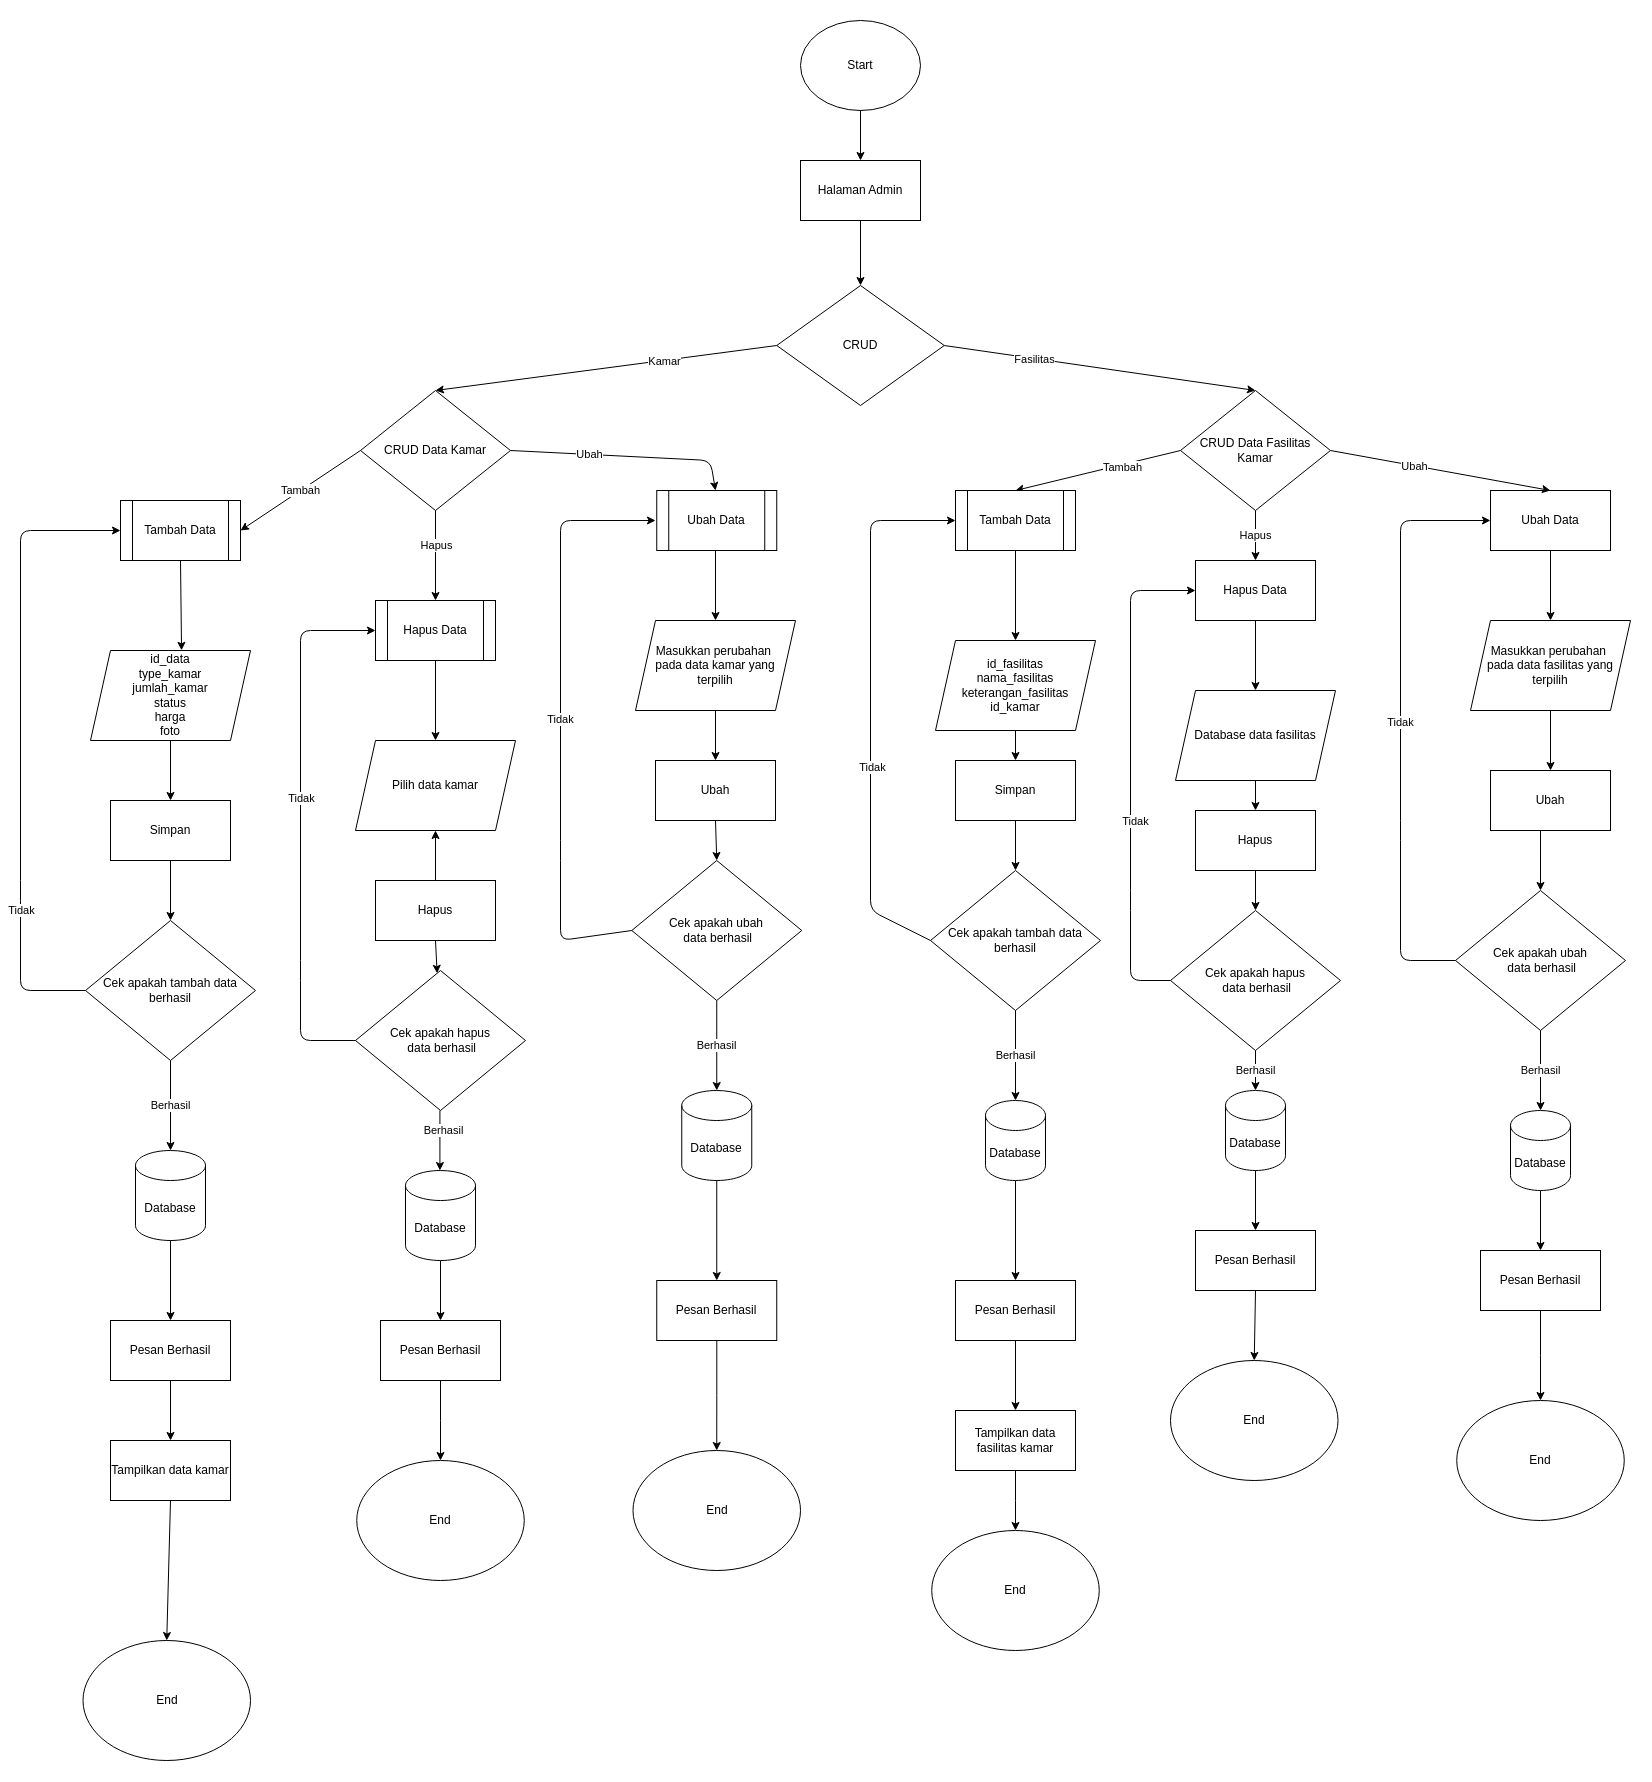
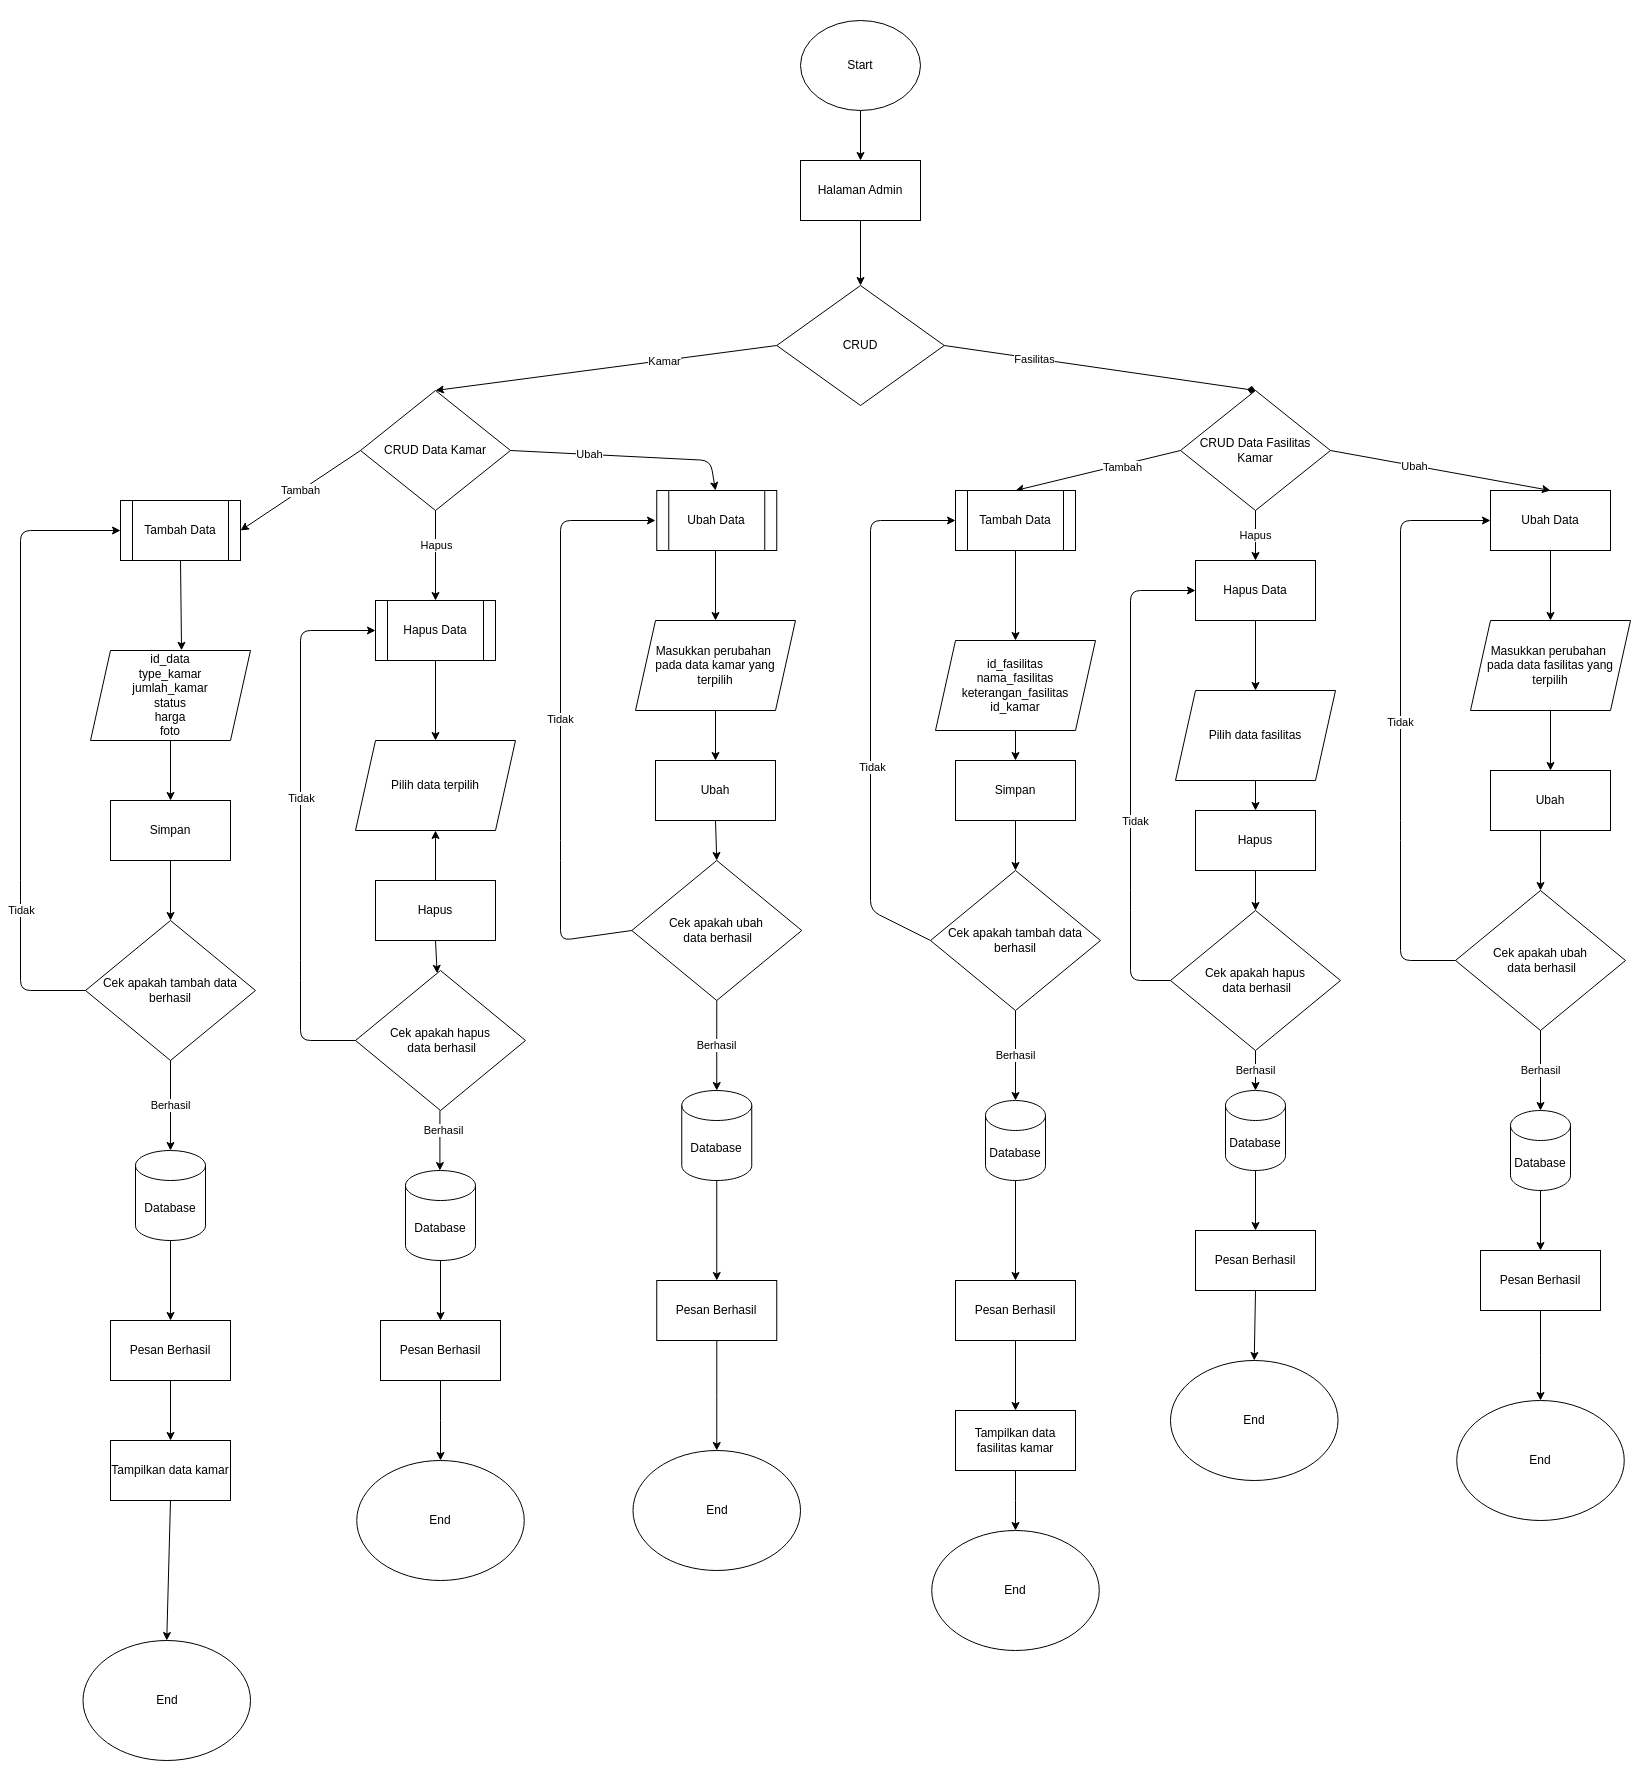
edge "CRUD" -> "CRUD Data Fasilitas Kamar": arrowhead classic -> diamond
node "Database data fasilitas": label "Database data fasilitas" -> "Pilih data fasilitas"
node "Pilih data kamar": label "Pilih data kamar" -> "Pilih data terpilih"
